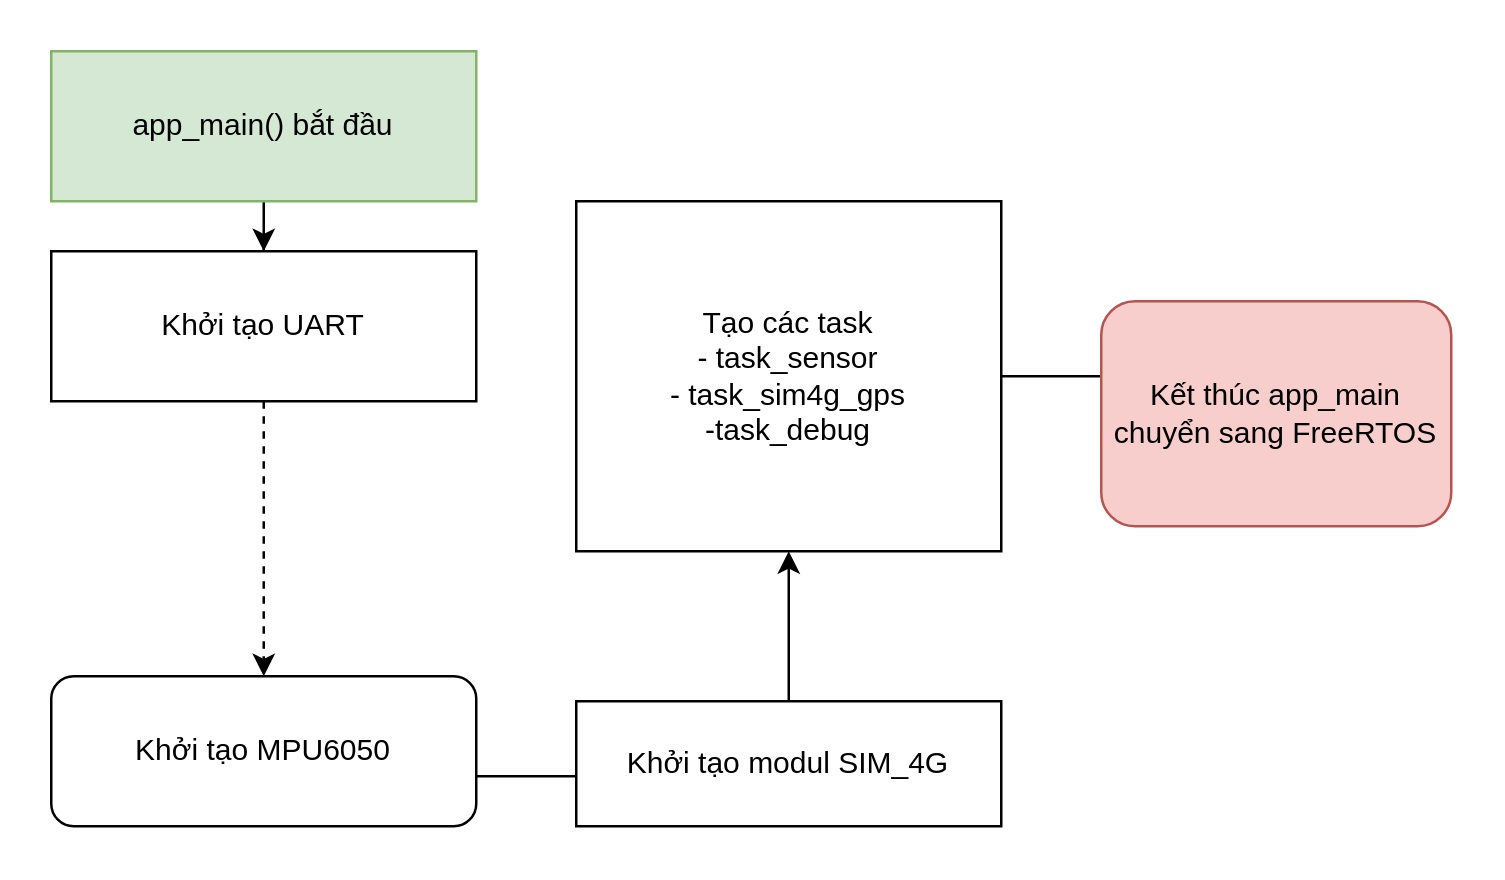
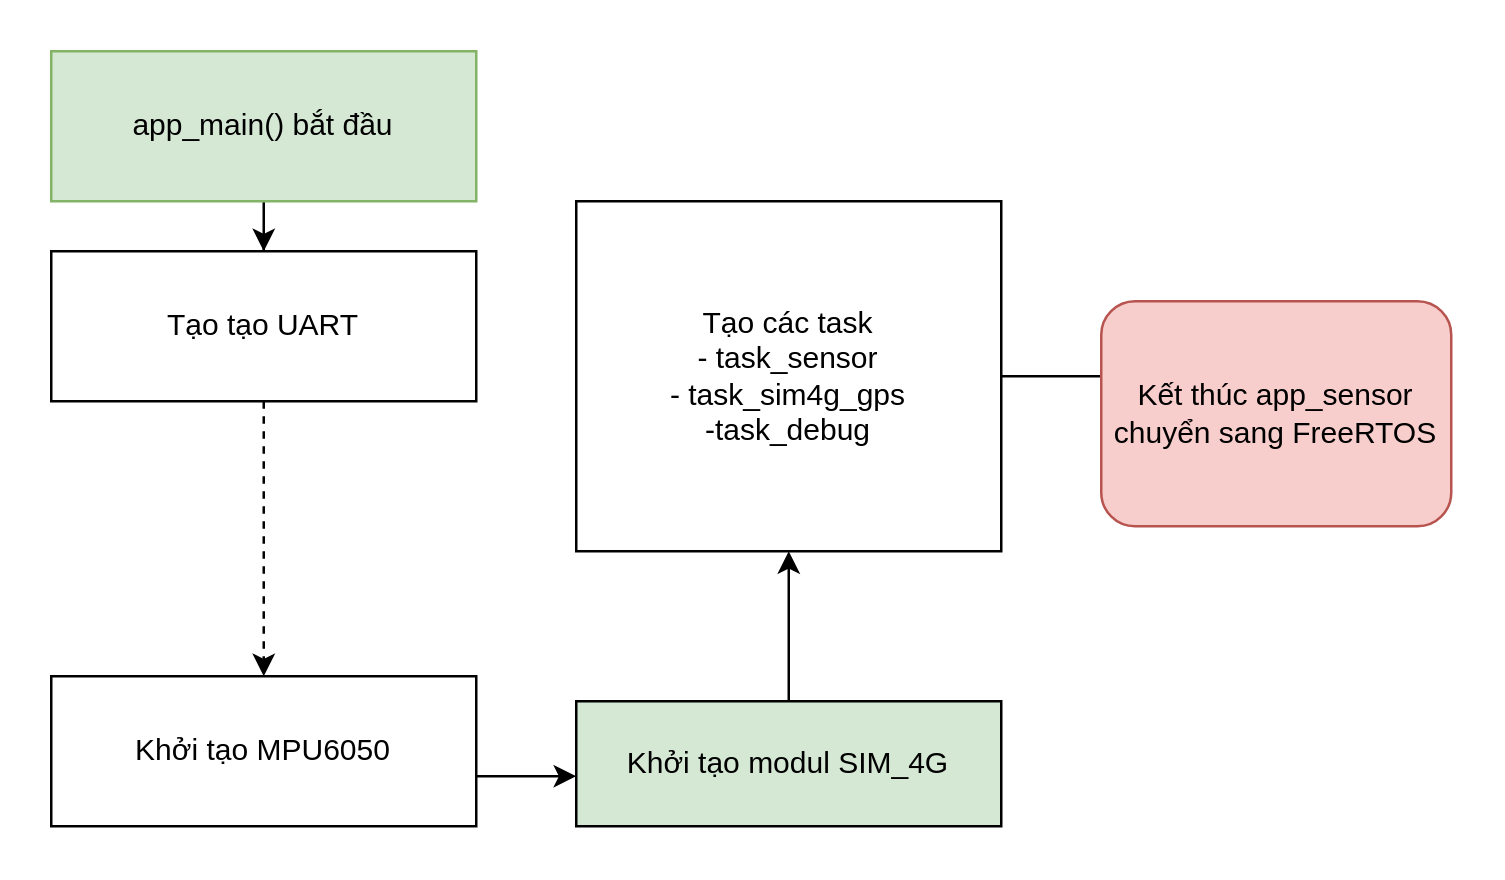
node "Khởi tạo UART": label "Khởi tạo UART" -> "Tạo tạo UART"
node "Kết thúc app_main chuyển sang FreeRTOS": label "Kết thúc app_main chuyển sang FreeRTOS" -> "Kết thúc app_sensor chuyển sang FreeRTOS"
node "Khởi tạo MPU6050": shape rounded rectangle -> rectangle
node "Khởi tạo modul SIM_4G": fillcolor #ffffff -> #d5e8d4
edge "Khởi tạo MPU6050" -- "Khởi tạo modul SIM_4G": arrowhead none -> classic
